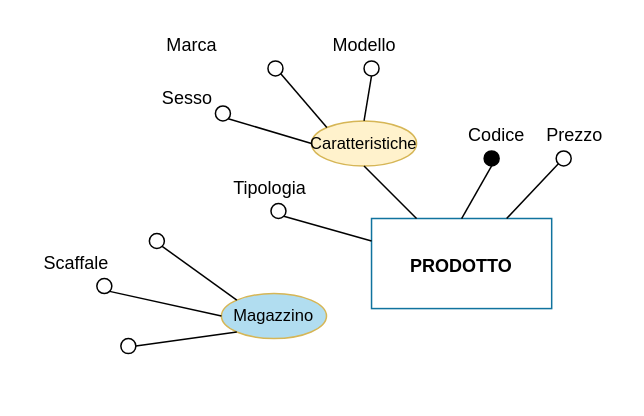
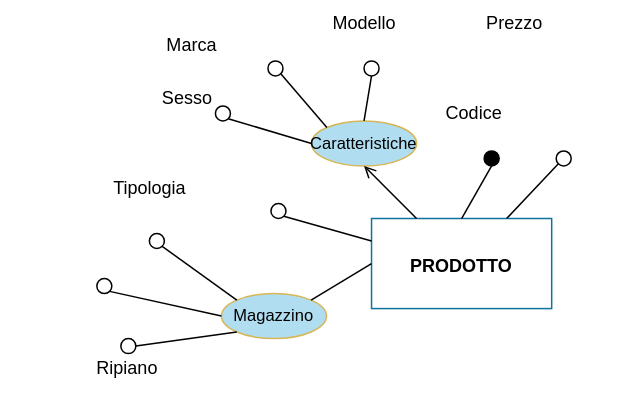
node "Modello": moved (364, 46) -> (364, 23)
node "Codice": moved (496, 136) -> (473, 113)
node "Prezzo": moved (574, 136) -> (514, 23)
node "Caratteristiche": fillcolor #fff2cc -> #b1ddf0
edge "Caratteristiche" -- "PRODOTTO": arrowhead none -> open
node "Tipologia": moved (269, 188) -> (149, 188)
node "Scaffale": removed
edge "PRODOTTO" -- "Magazzino": added
node "Ripiano": added
